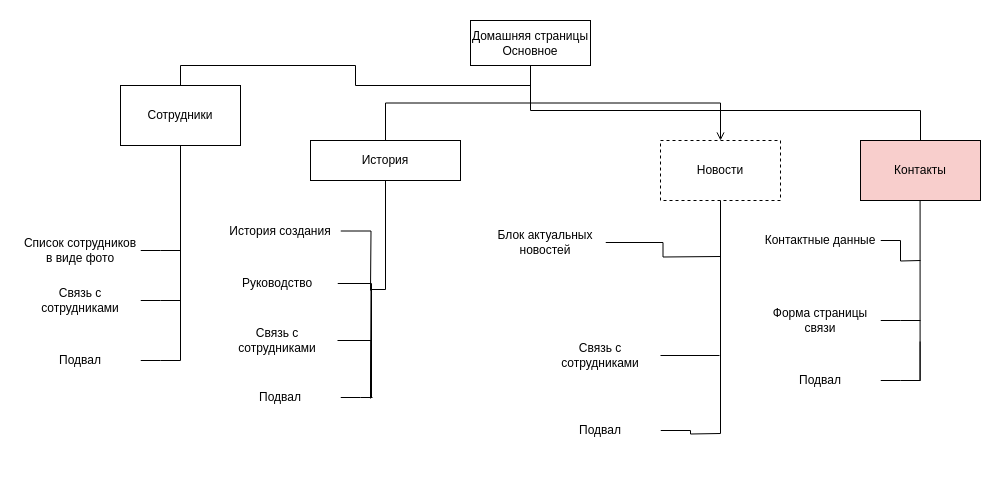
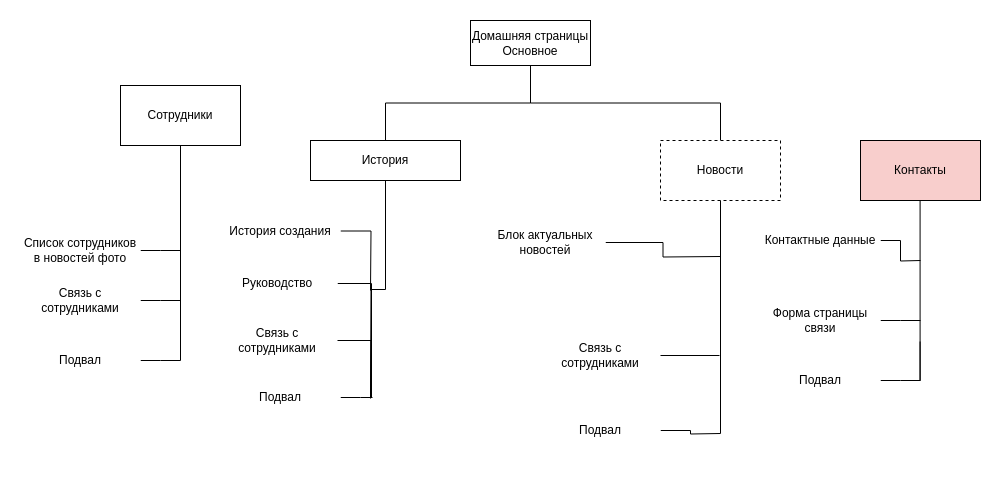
edge "Домашняя страницы Основное" -- "Сотрудники": removed
edge "Домашняя страницы Основное" -- "Контакты": removed
edge "Домашняя страницы Основное" -> "Новости": arrowhead open -> none
node "Список сотрудников в виде фото": label "Список сотрудников в виде фото" -> "Список сотрудников в новостей фото"
